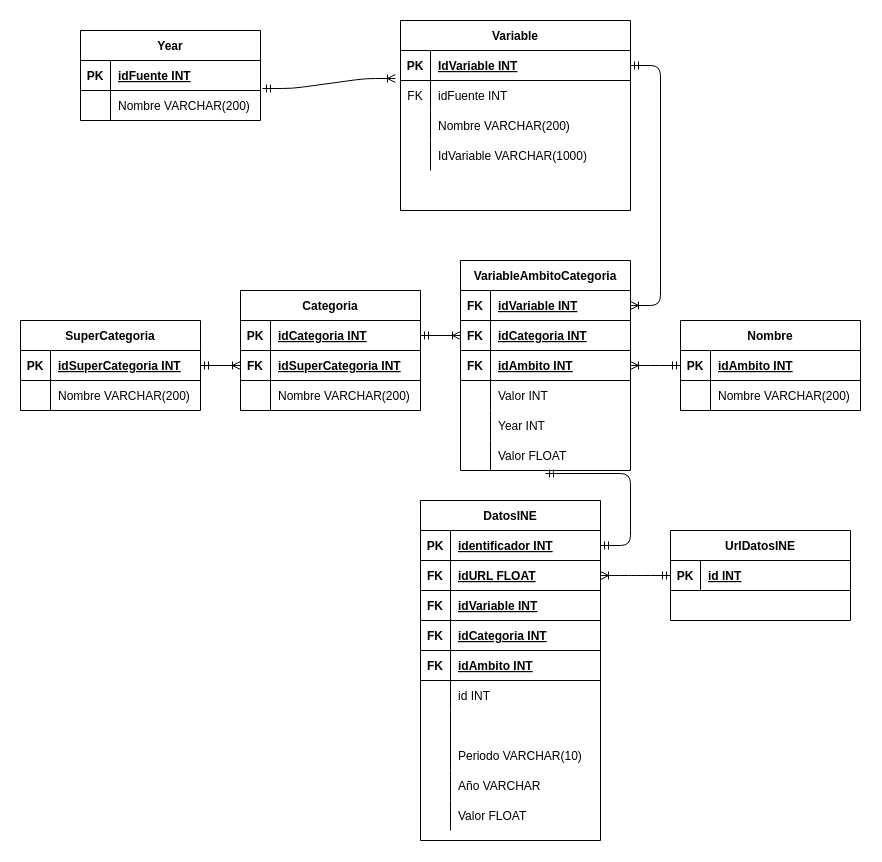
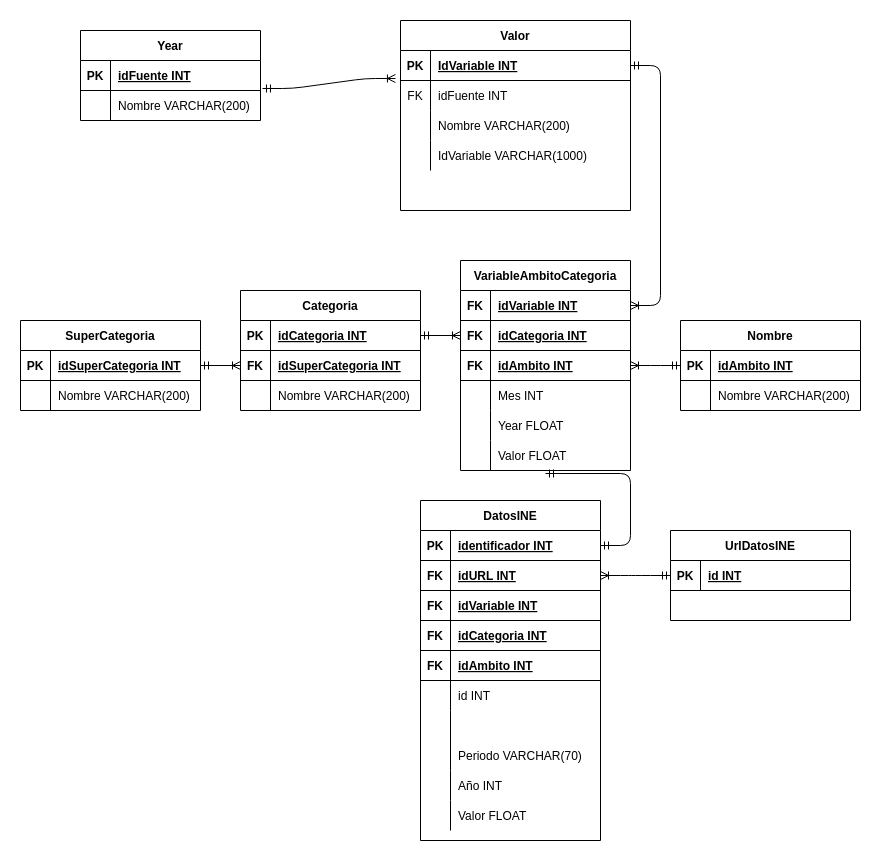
node "Variable": label "Variable" -> "Valor"
node "Valor INT": label "Valor INT" -> "Mes INT"
node "Year INT": label "Year INT" -> "Year FLOAT"
node "idURL FLOAT": label "idURL FLOAT" -> "idURL INT"
node "Periodo VARCHAR(10)": label "Periodo VARCHAR(10)" -> "Periodo VARCHAR(70)"
node "Año VARCHAR": label "Año VARCHAR" -> "Año INT"
